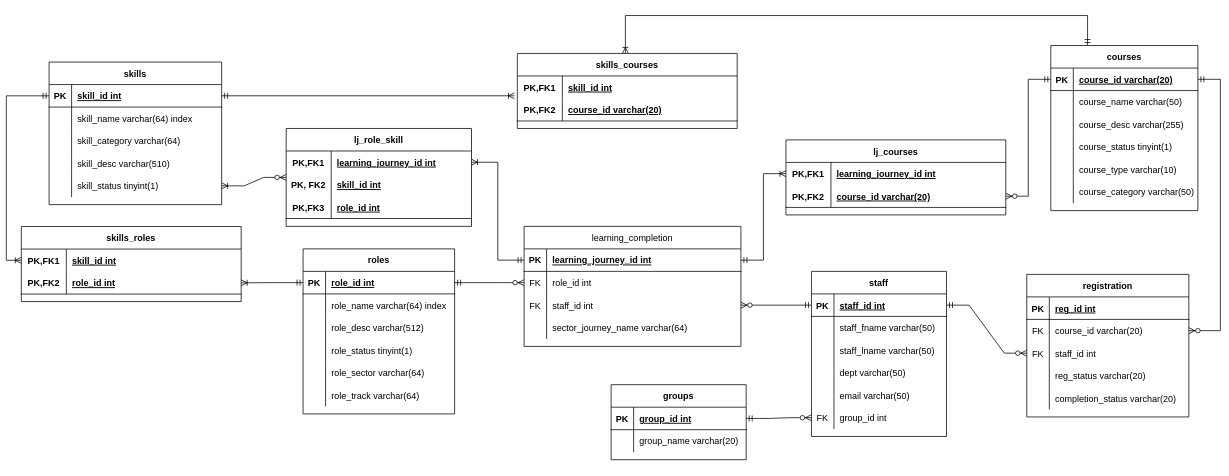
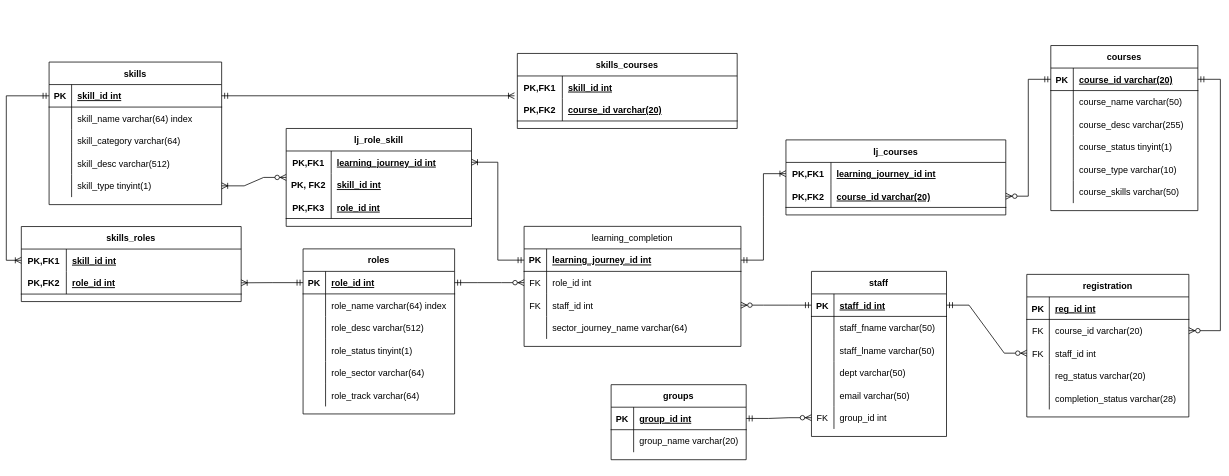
edge "skills_courses" -- "courses": removed
node "skill_desc varchar(510)": label "skill_desc varchar(510)" -> "skill_desc varchar(512)"
node "skill_status tinyint(1)": label "skill_status tinyint(1)" -> "skill_type tinyint(1)"
node "course_category varchar(50)": label "course_category varchar(50)" -> "course_skills varchar(50)"
node "completion_status varchar(20)": label "completion_status varchar(20)" -> "completion_status varchar(28)"
